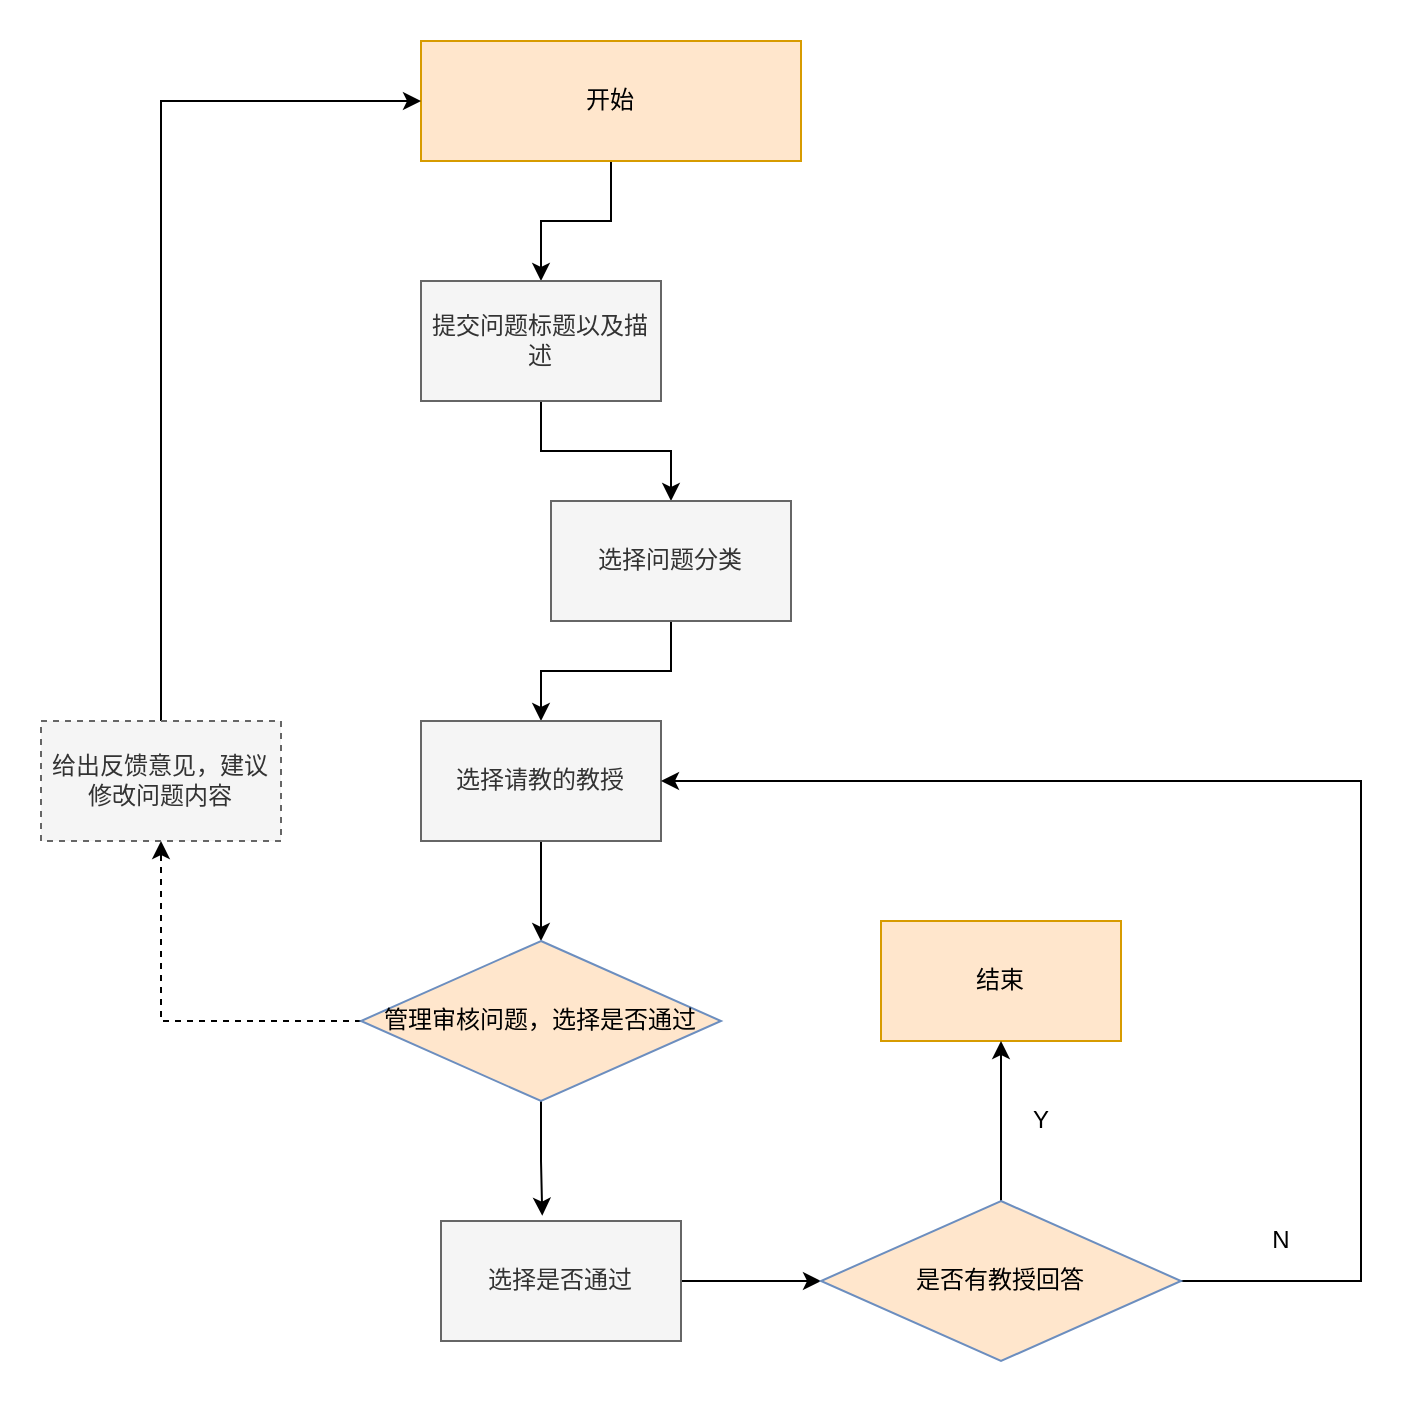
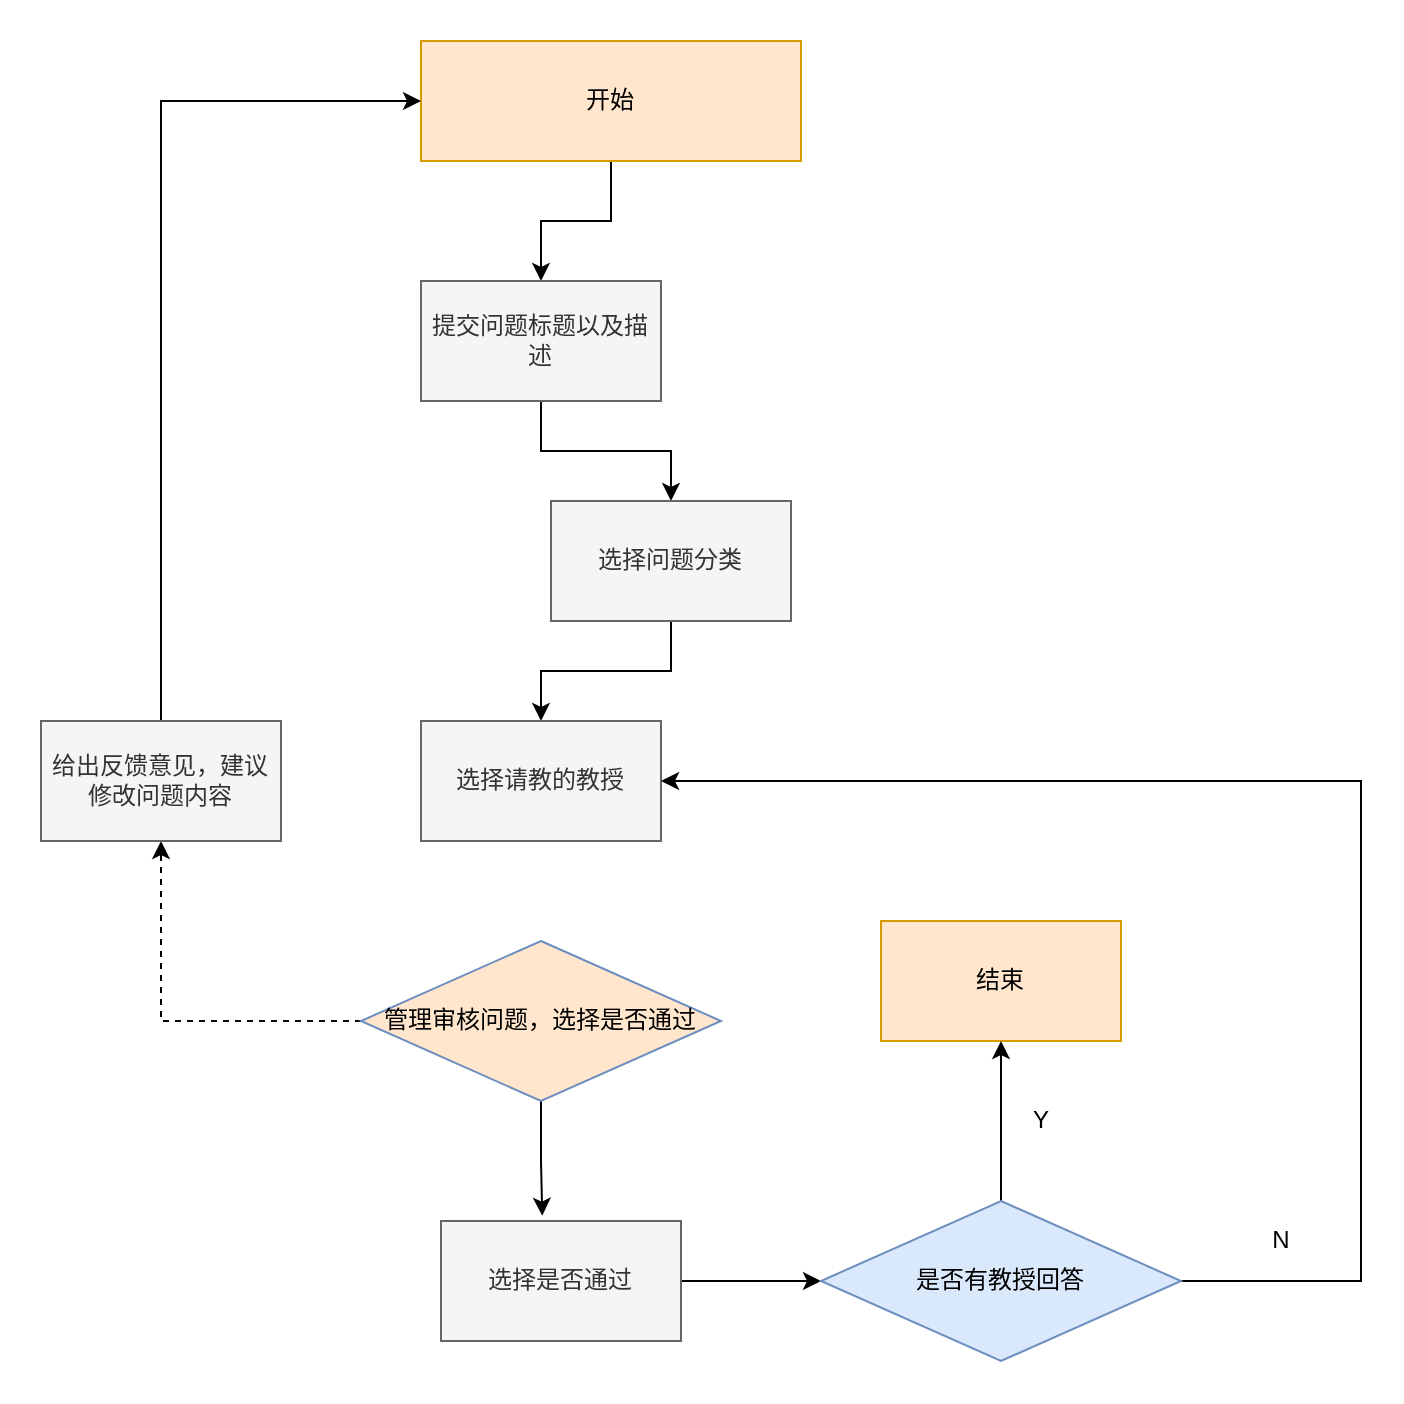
node "给出反馈意见，建议修改问题内容": style dashed -> solid
edge "选择请教的教授" -> "管理审核问题，选择是否通过": removed
node "是否有教授回答": fillcolor #ffe6cc -> #dae8fc
